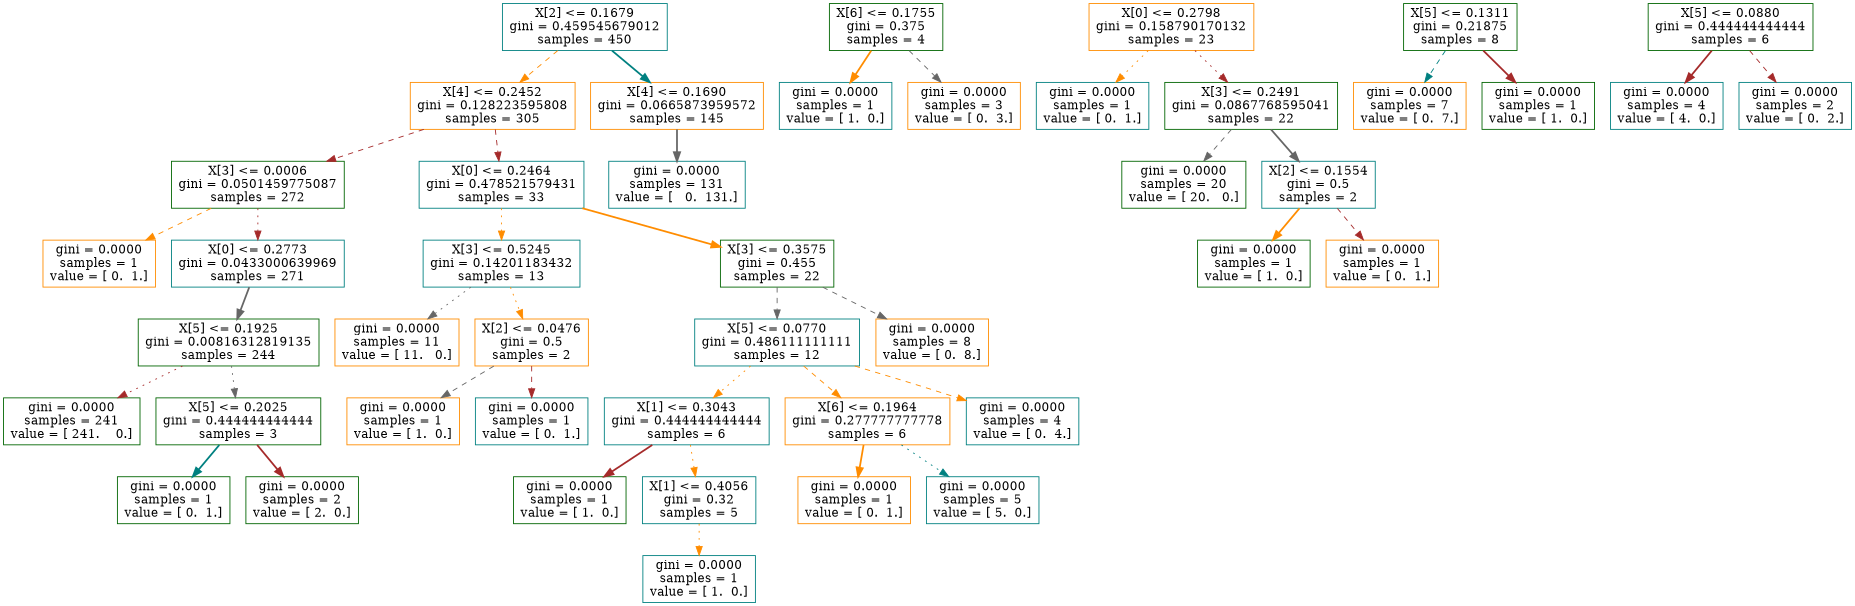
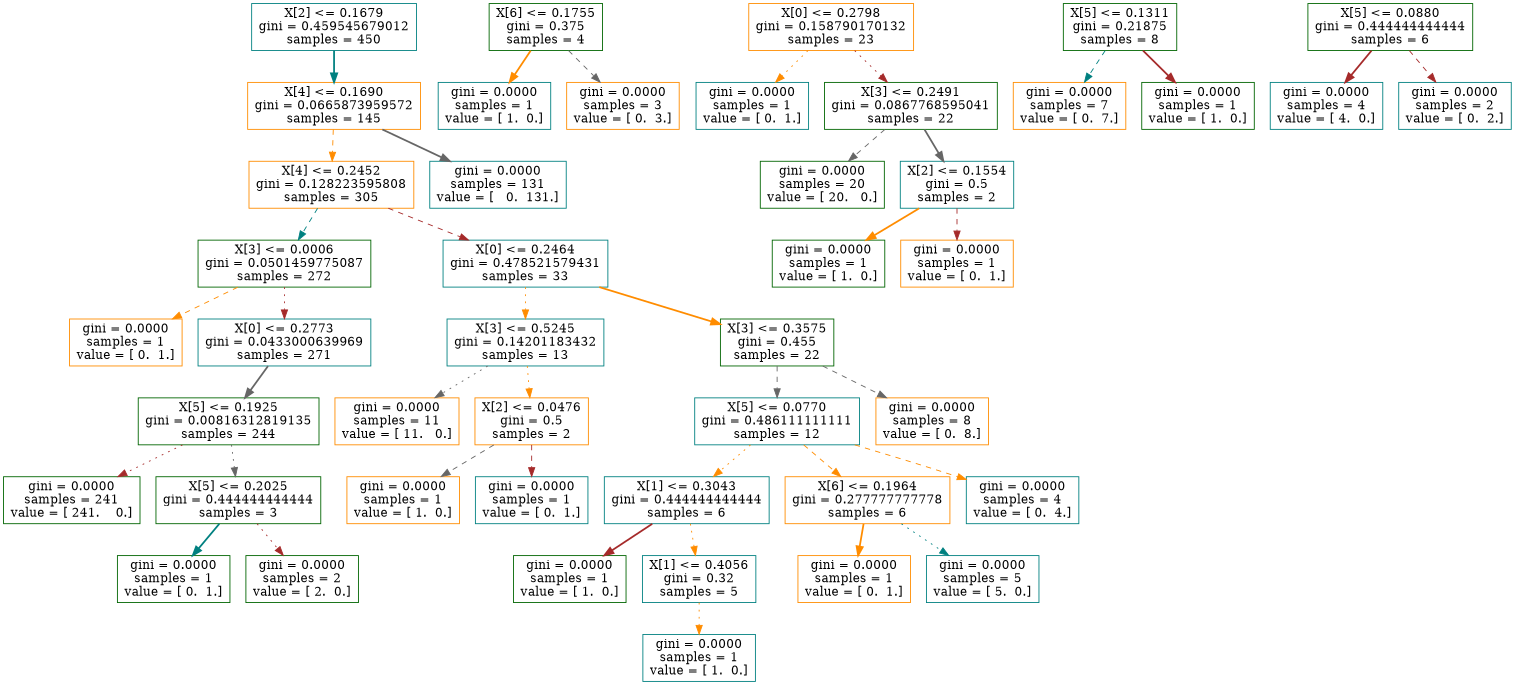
edge "X[2] <= 0.1679 gini = 0.459545679012 samples = 450" -> "X[4] <= 0.2452 gini = 0.128223595808 samples = 305": now "X[4] <= 0.1690 gini = 0.0665873959572 samples = 145" -> "X[4] <= 0.2452 gini = 0.128223595808 samples = 305"
edge "X[4] <= 0.2452 gini = 0.128223595808 samples = 305" -> "X[3] <= 0.0006 gini = 0.0501459775087 samples = 272": color brown -> teal
edge "X[5] <= 0.2025 gini = 0.444444444444 samples = 3" -> "gini = 0.0000 samples = 2 value = [ 2.  0.]": style bold -> dotted
